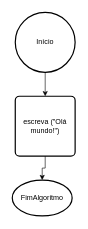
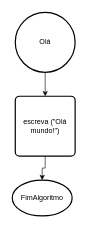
node "Início": label "Início" -> "Olá"
